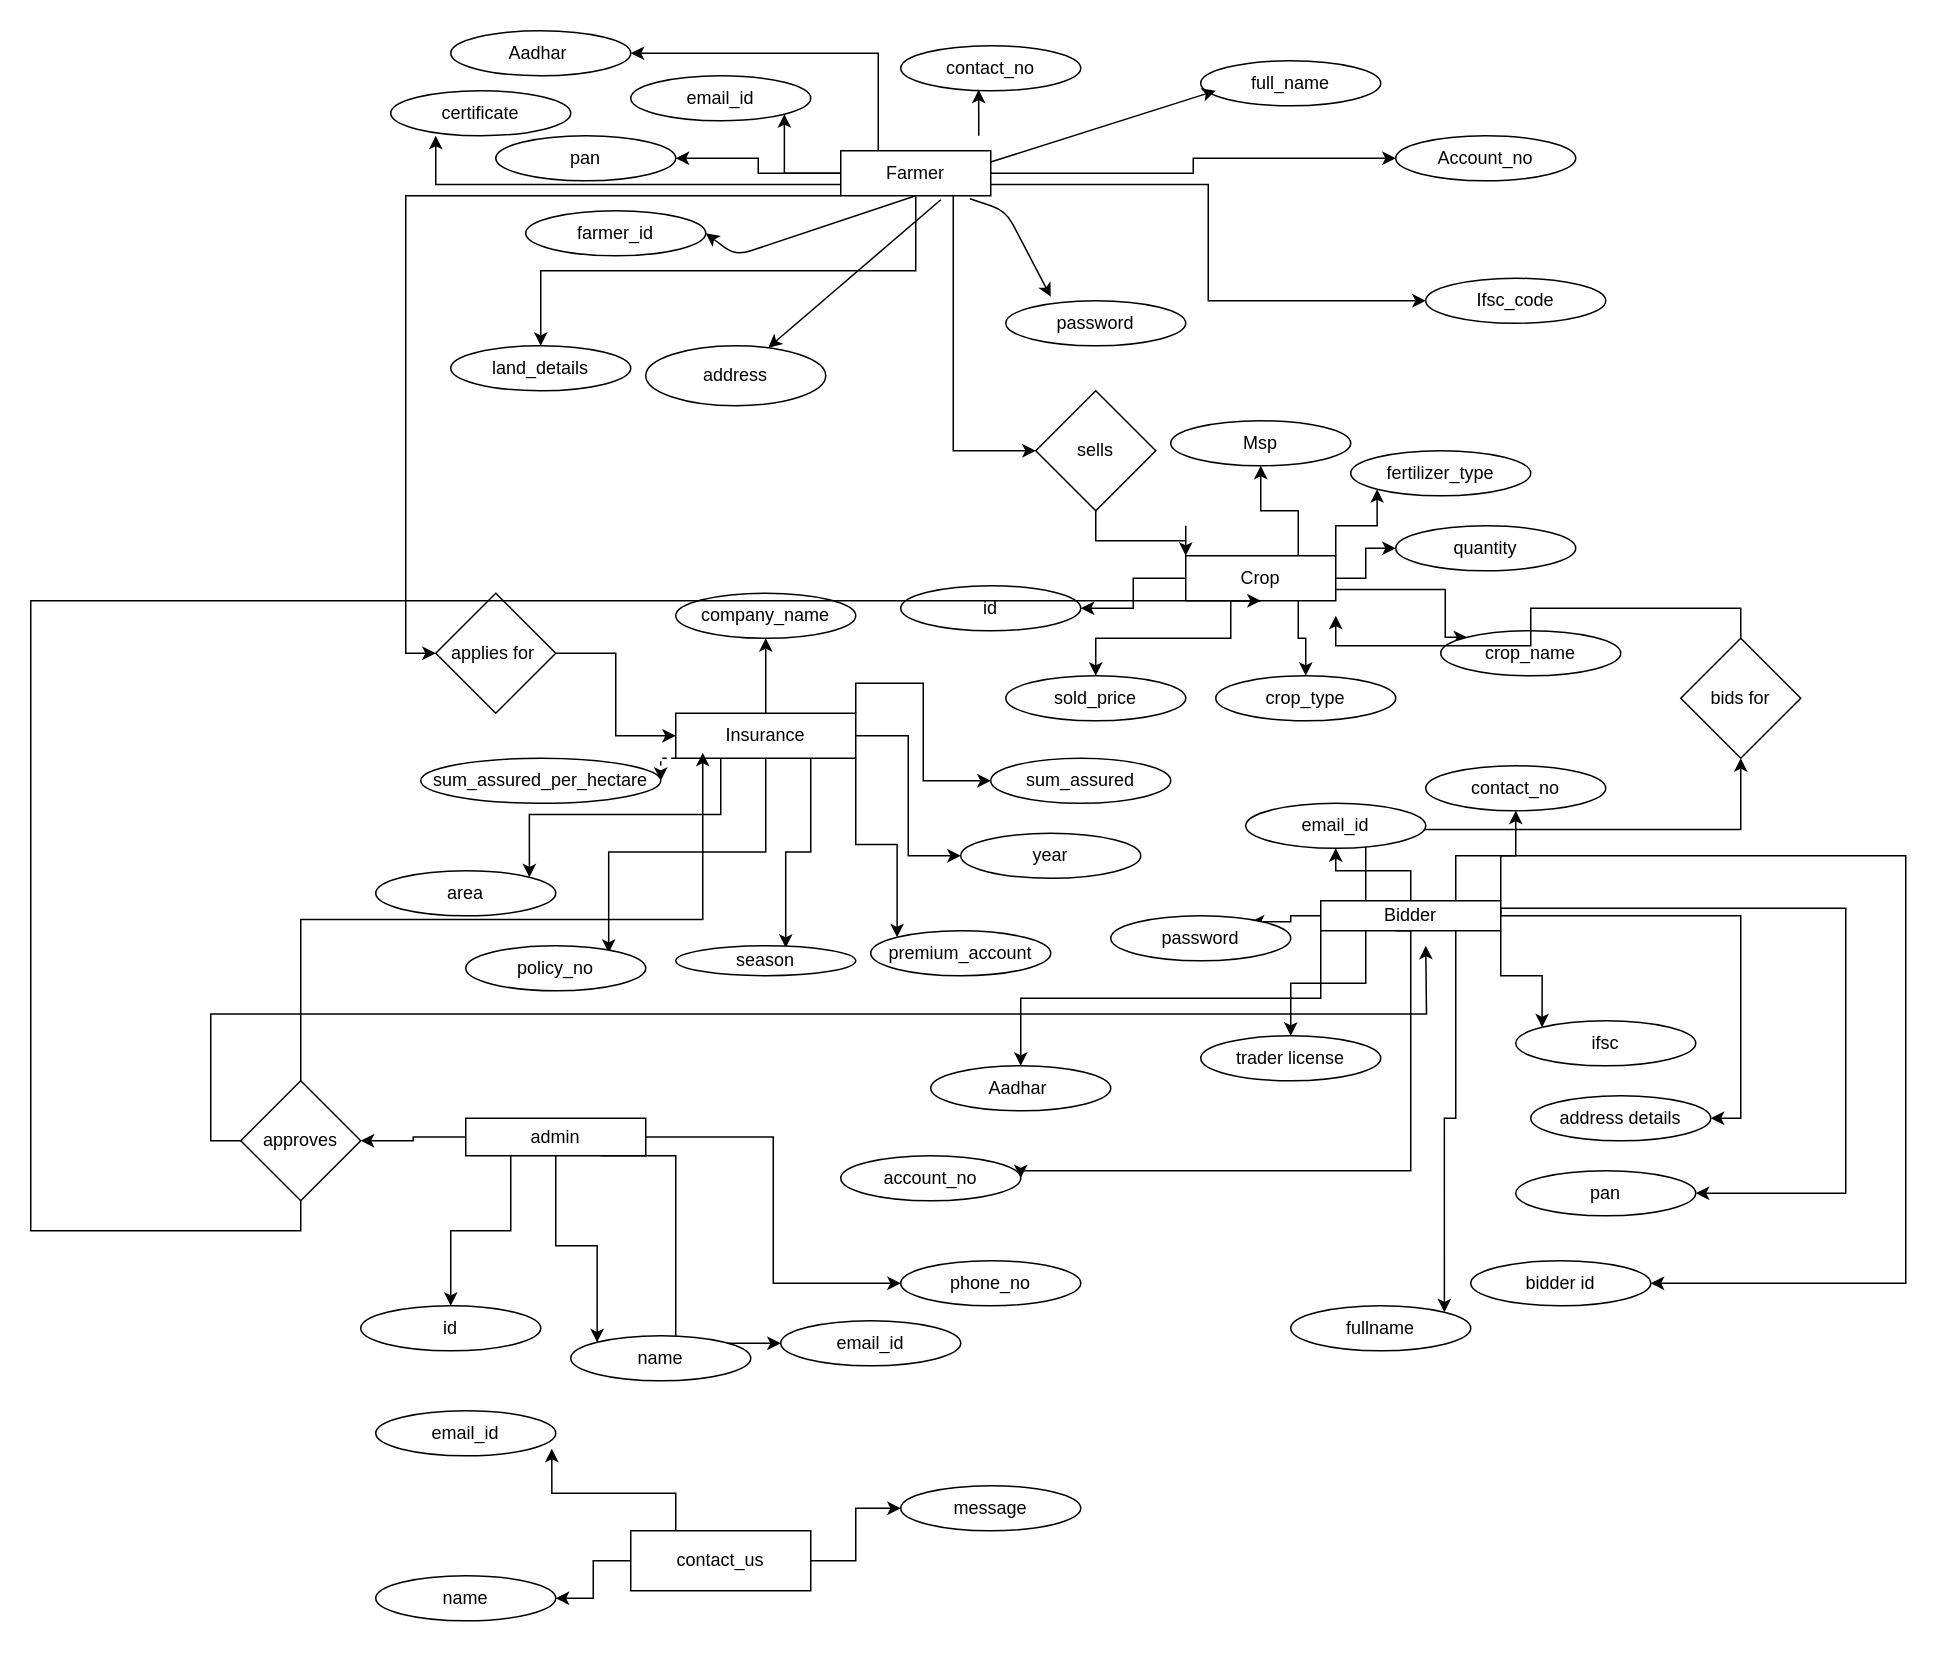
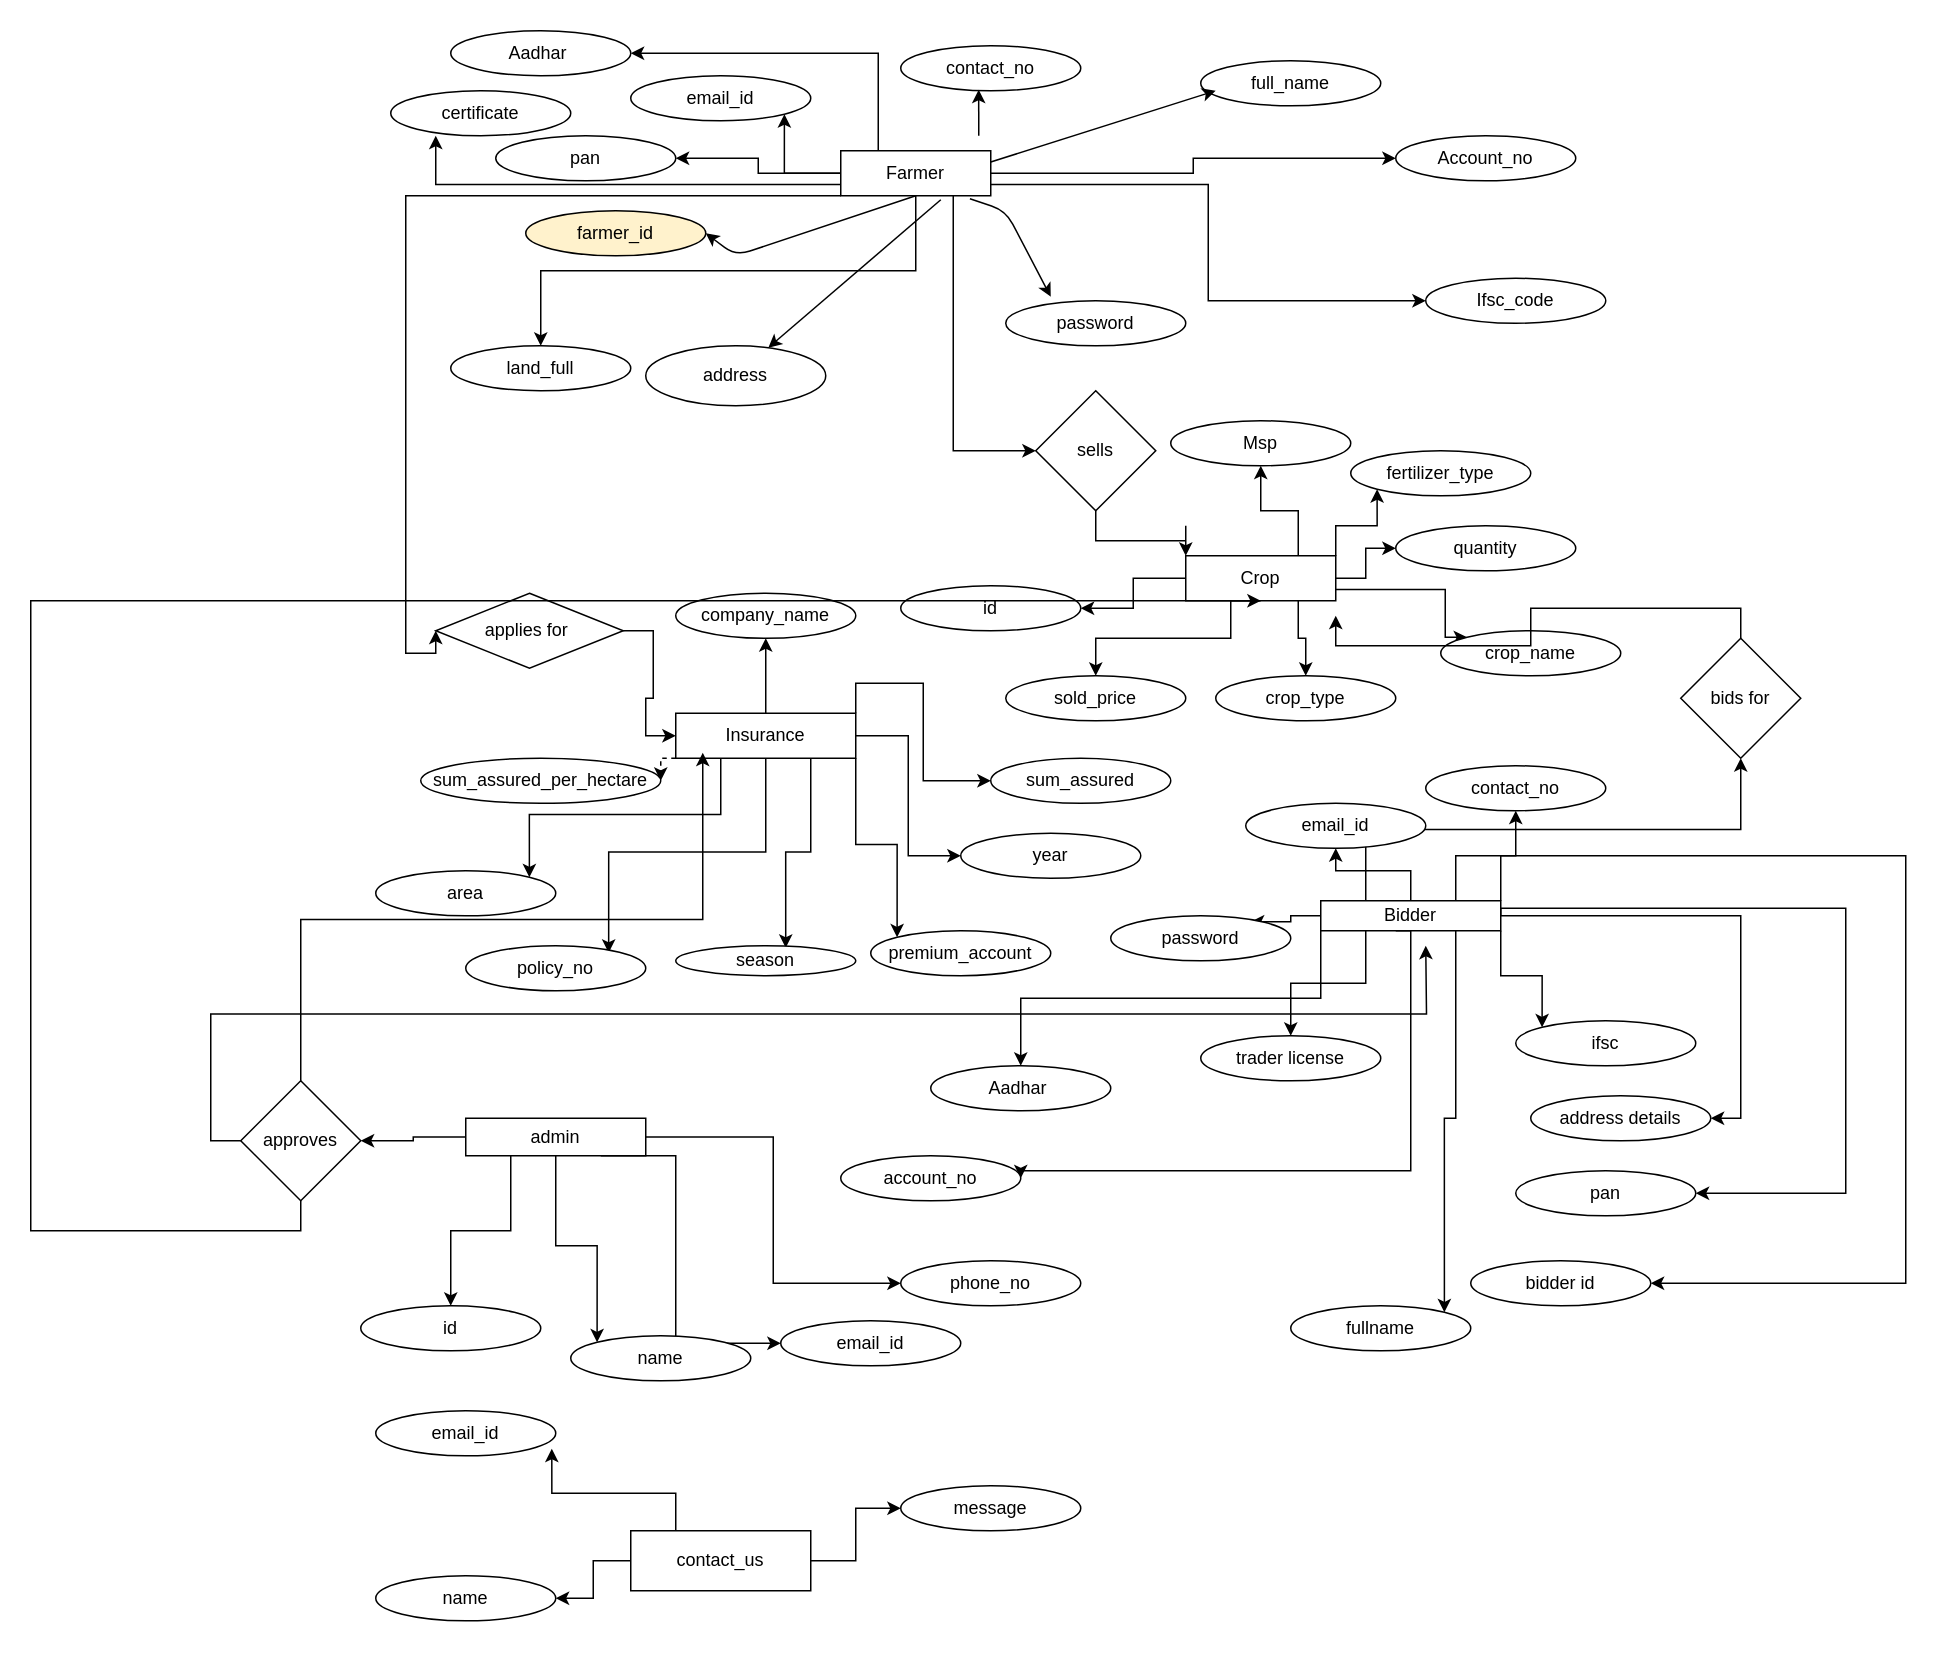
node "farmer_id": fillcolor #ffffff -> #fff2cc
node "land_details": label "land_details" -> "land_full"
node "applies for": size 120x120 -> 188x75
